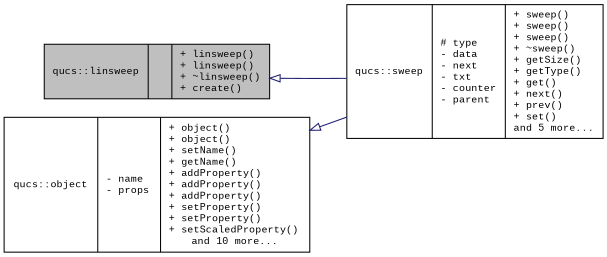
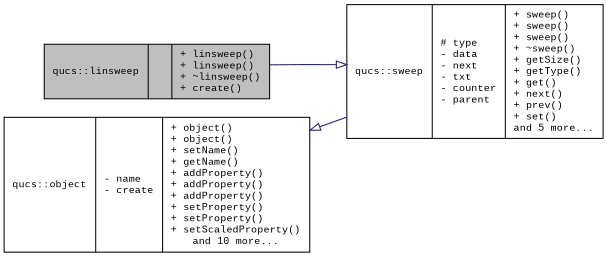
edge "qucs::sweep" -> "qucs::linsweep": reversed
node "qucs::object": text "- props" -> "- create"
